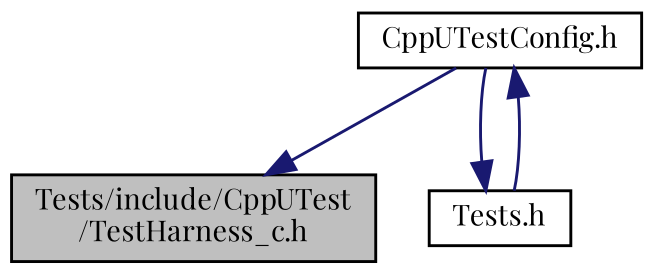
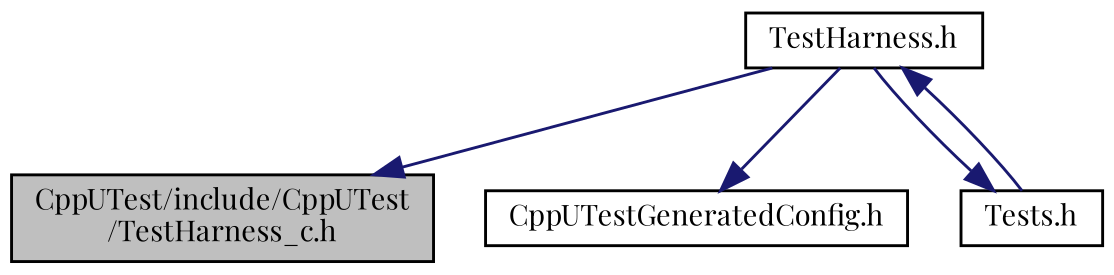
node "CppUTestConfig.h": label "CppUTestConfig.h" -> "TestHarness.h"
node "Tests/include/CppUTest /TestHarness_c.h": label "Tests/include/CppUTest /TestHarness_c.h" -> "CppUTest/include/CppUTest /TestHarness_c.h"
node "CppUTestGeneratedConfig.h": added
